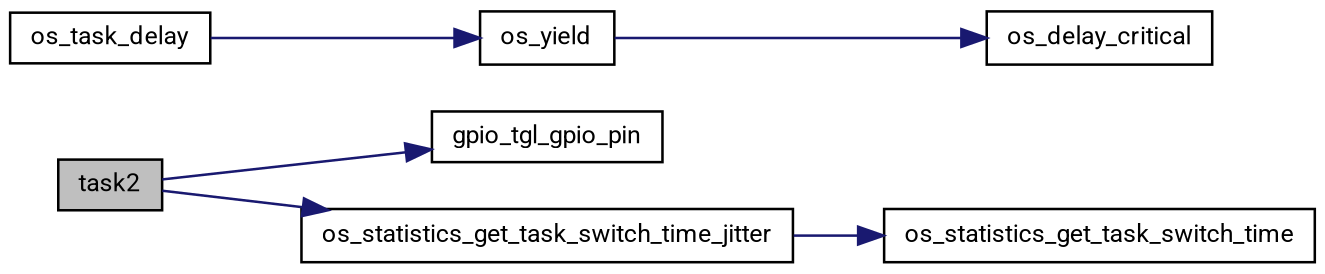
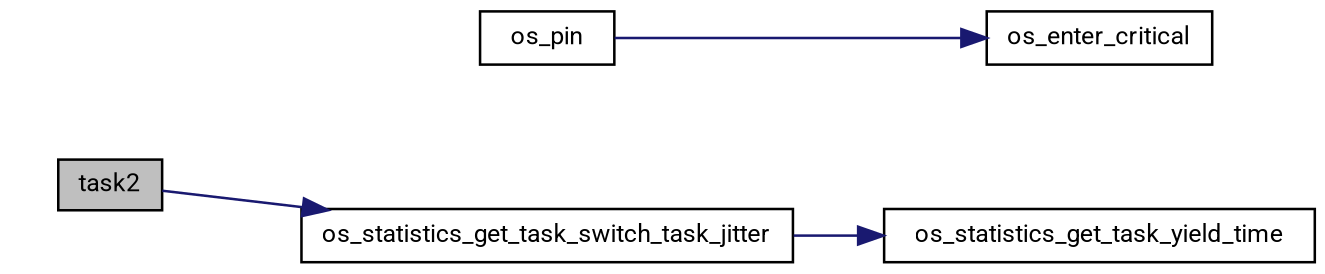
node "os_task_delay": removed
node "os_yield": label "os_yield" -> "os_pin"
node "os_delay_critical": label "os_delay_critical" -> "os_enter_critical"
node "gpio_tgl_gpio_pin": removed
node "os_statistics_get_task_switch_time_jitter": label "os_statistics_get_task_switch_time_jitter" -> "os_statistics_get_task_switch_task_jitter"
node "os_statistics_get_task_switch_time": label "os_statistics_get_task_switch_time" -> "os_statistics_get_task_yield_time"
